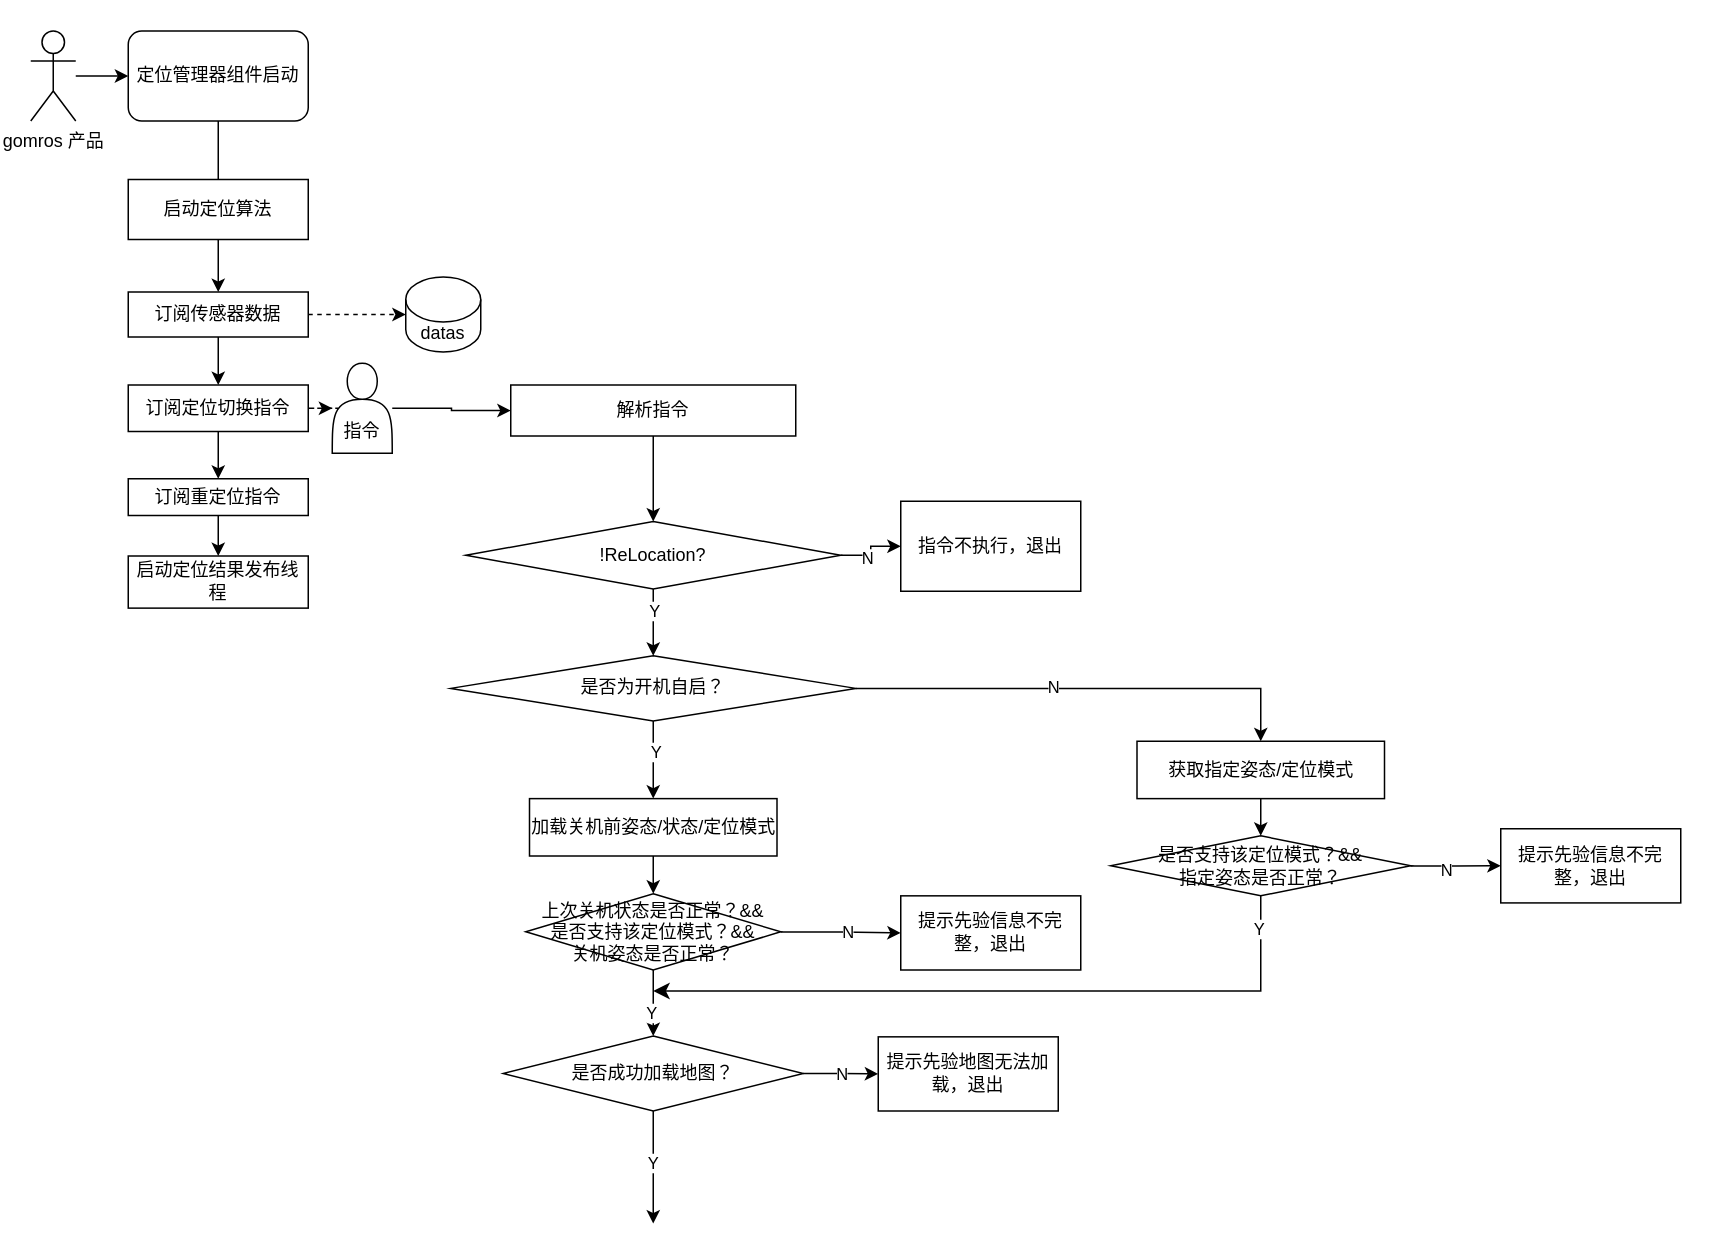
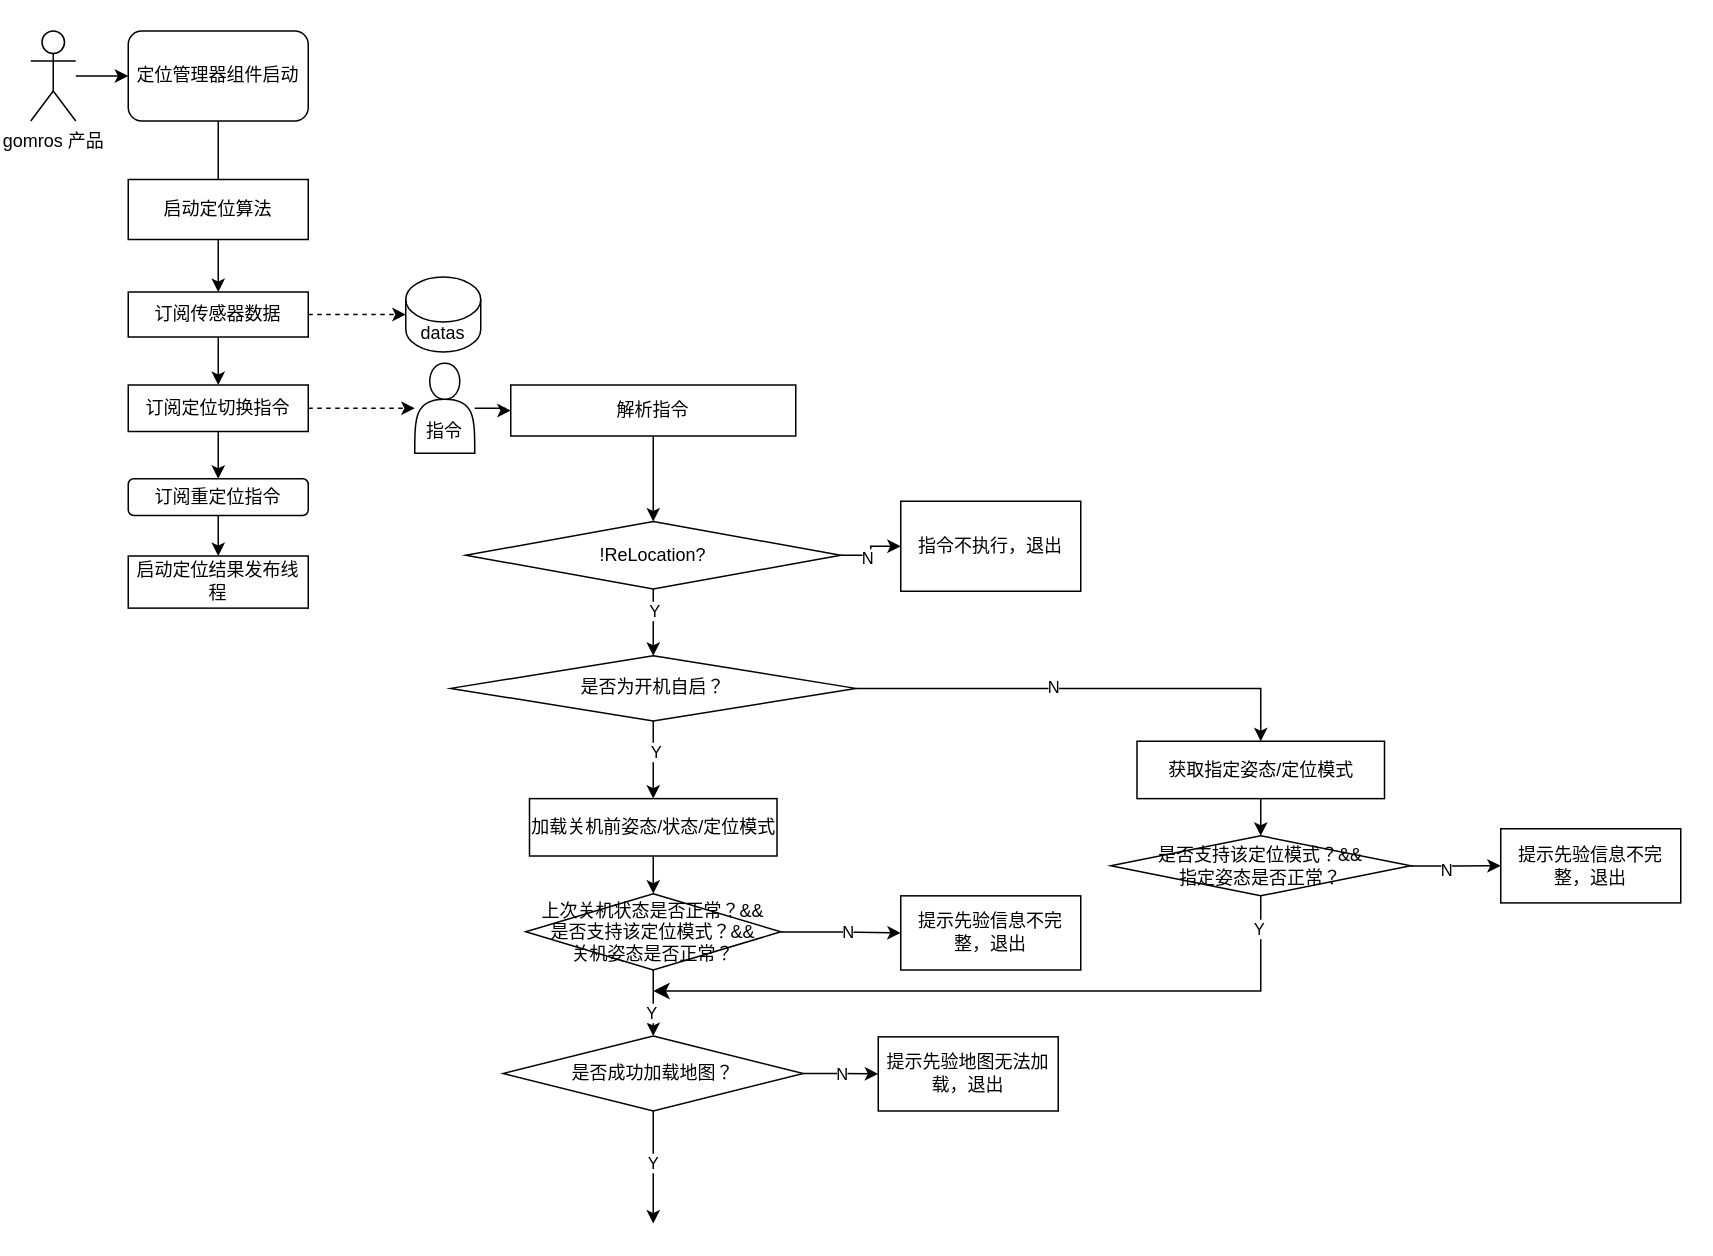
node "指令": moved (362, 408) -> (445, 408)
node "订阅重定位指令": shape rectangle -> rounded rectangle
